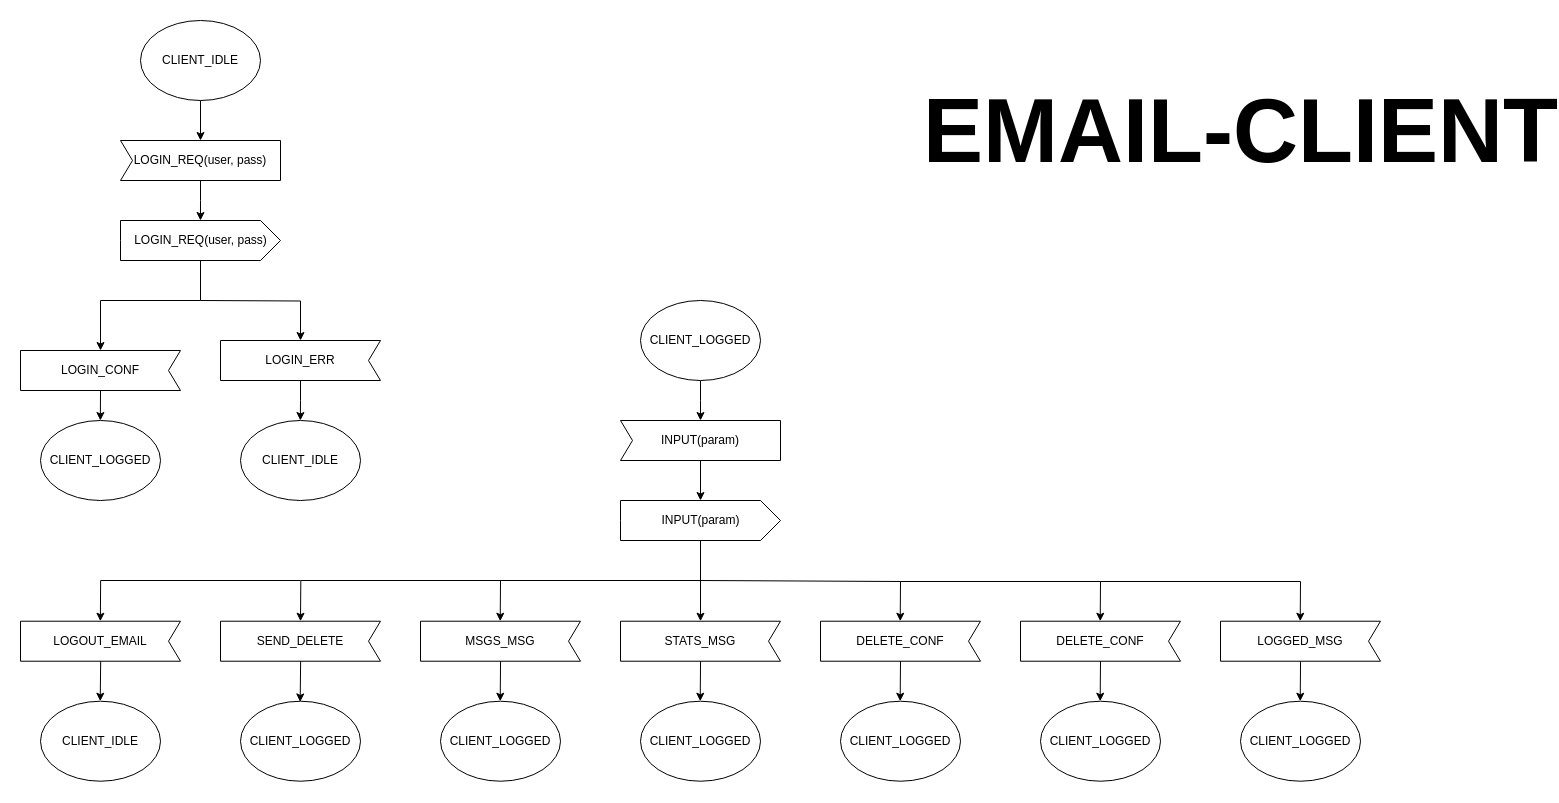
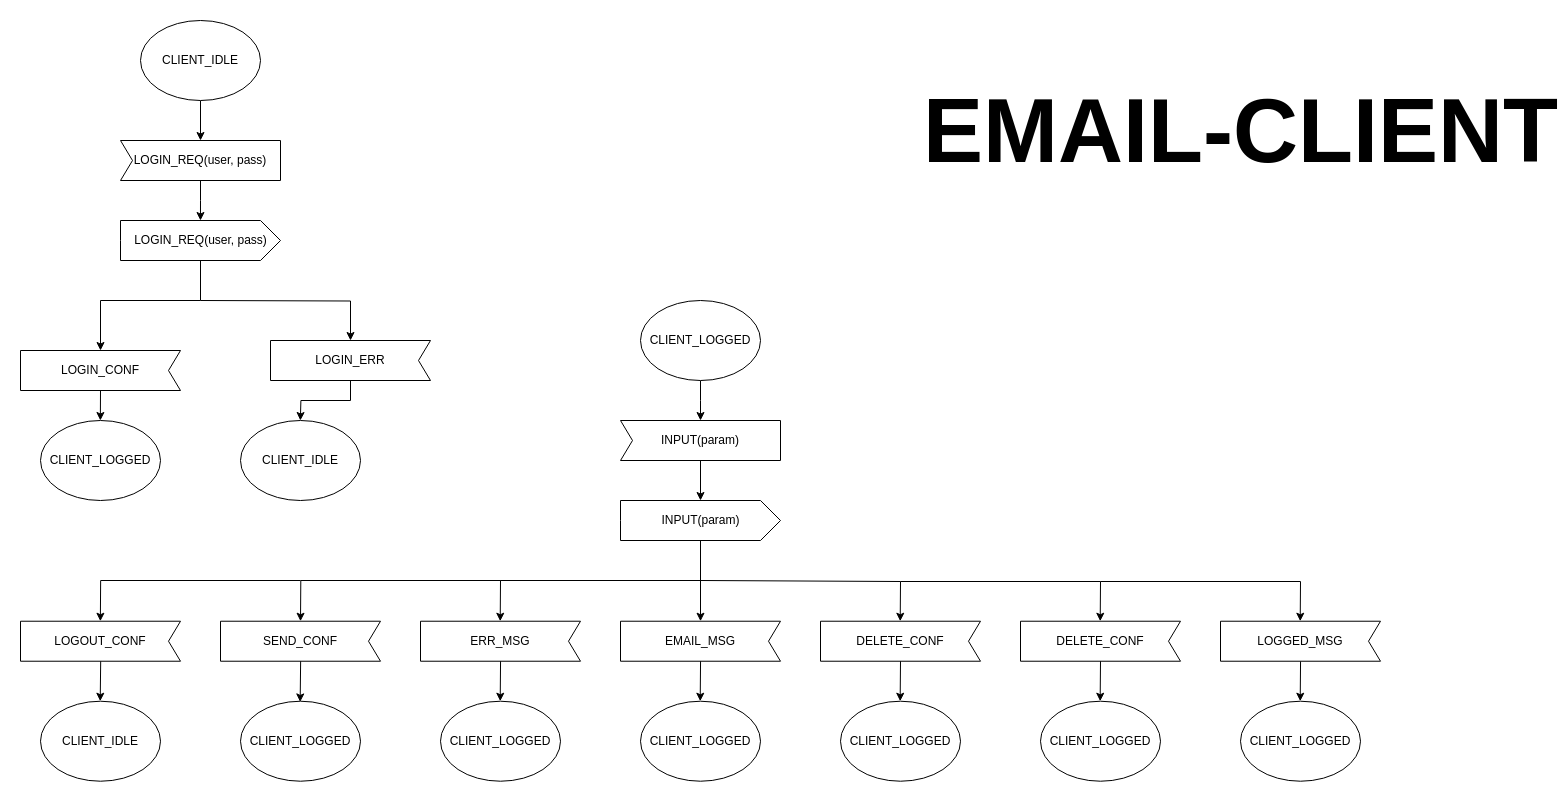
node "LOGIN_ERR": moved (301, 361) -> (351, 361)
node "LOGOUT_EMAIL": label "LOGOUT_EMAIL" -> "LOGOUT_CONF"
node "SEND_DELETE": label "SEND_DELETE" -> "SEND_CONF"
node "MSGS_MSG": label "MSGS_MSG" -> "ERR_MSG"
node "STATS_MSG": label "STATS_MSG" -> "EMAIL_MSG"
